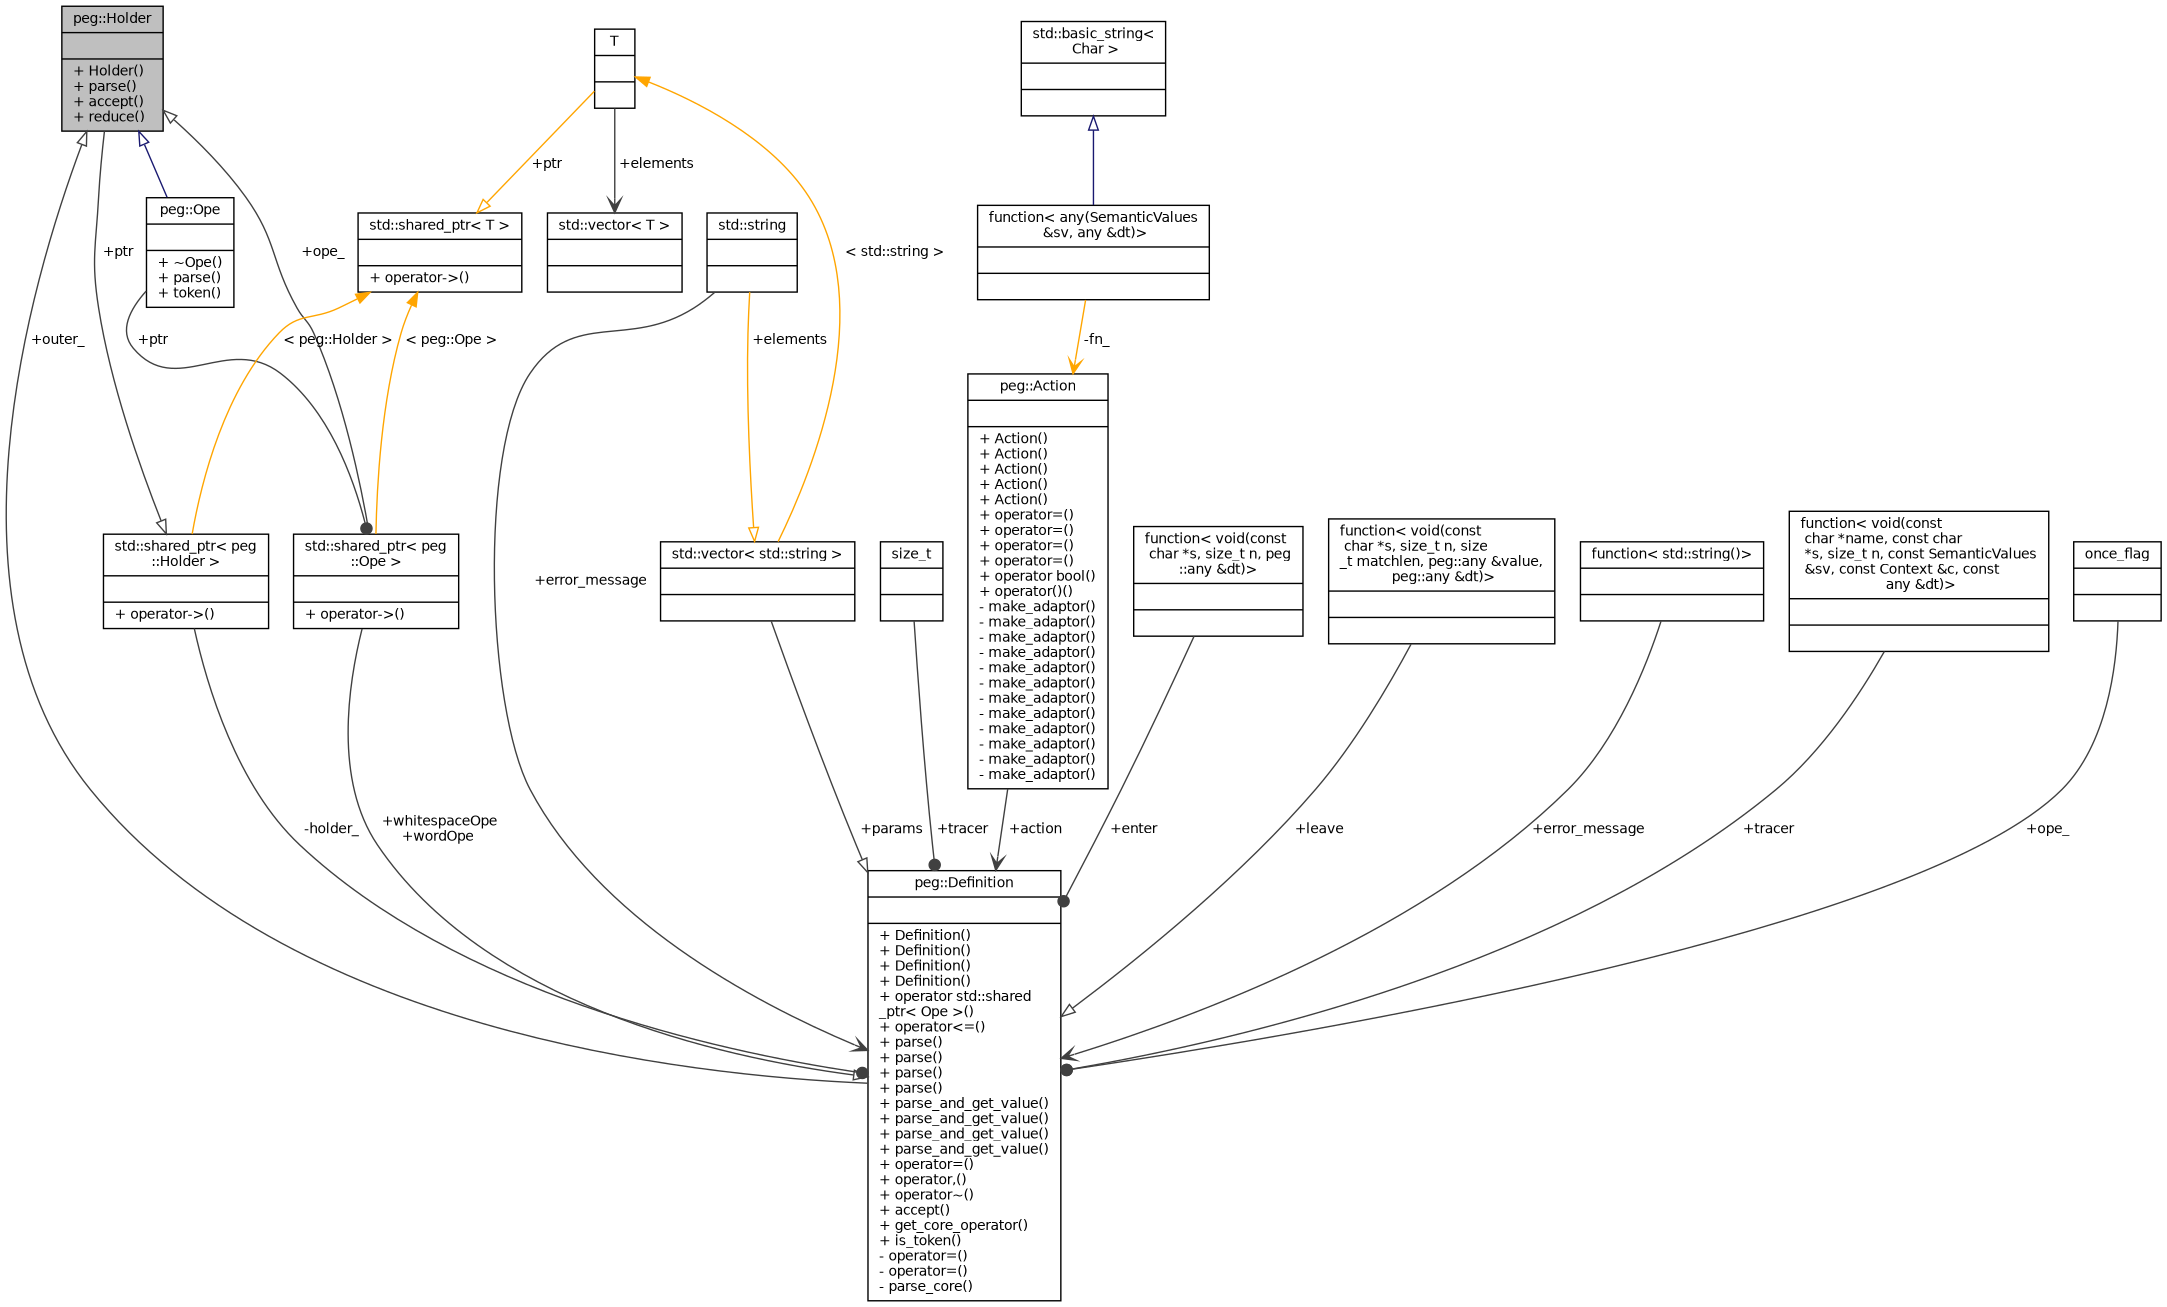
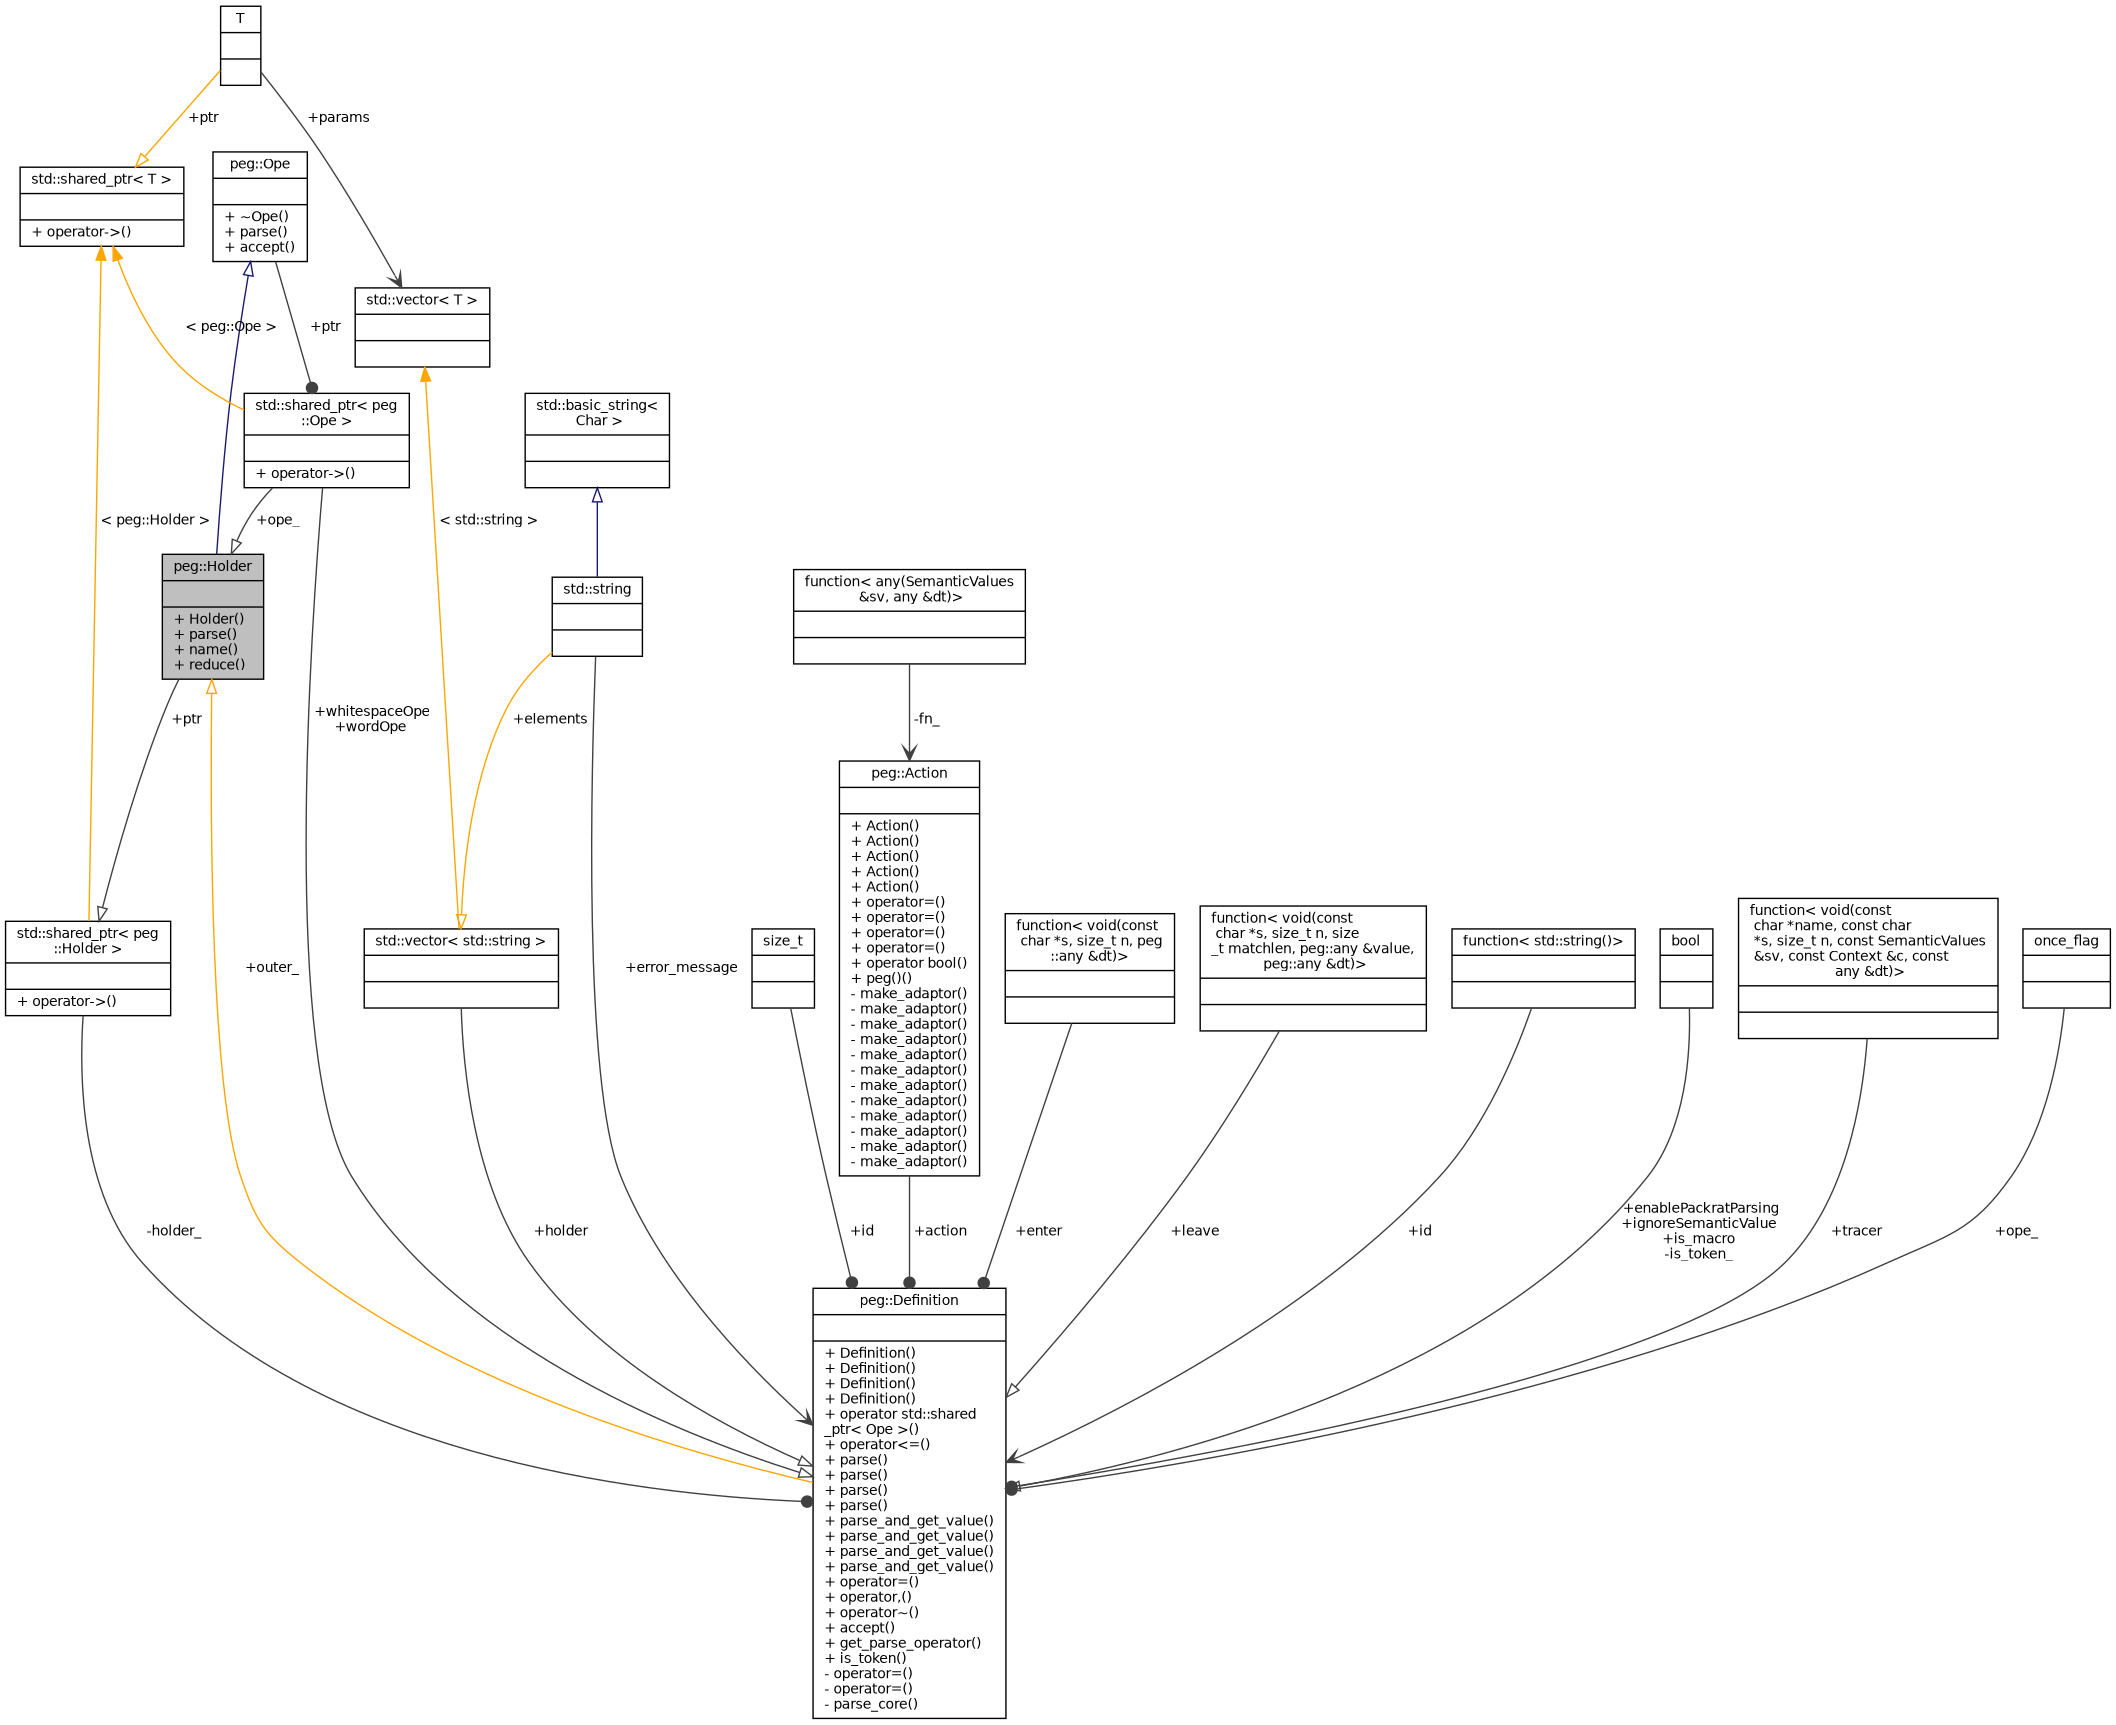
node "peg::Holder": text "+ accept()" -> "+ name()"
edge "T" -> "std::vector< T >": label " +elements" -> " +params"
edge "function< any(SemanticValues" -> "std::basic_string<": now "std::string" -> "std::basic_string<"
edge "peg::Ope" -> "peg::Holder": reversed
edge "std::vector< std::string >" -> "T": now "std::vector< std::string >" -> "std::vector< T >"
node "peg::Ope": text "+ token()" -> "+ accept()"
edge "function< any(SemanticValues" -> "peg::Action": color orange -> grey25
node "peg::Action": text "+ operator()()" -> "+ peg()()"
edge "peg::Action" -> "peg::Definition": arrowhead vee -> dot
edge "std::vector< std::string >" -> "peg::Definition": label " +params" -> " +holder"
edge "size_t" -> "peg::Definition": label " +tracer" -> " +id"
edge "function< std::string()>" -> "peg::Definition": label " +error_message" -> " +id"
edge "peg::Definition" -> "peg::Holder": color grey25 -> orange
node "bool": added
node "peg::Definition": text "+ get_core_operator()" -> "+ get_parse_operator()"
